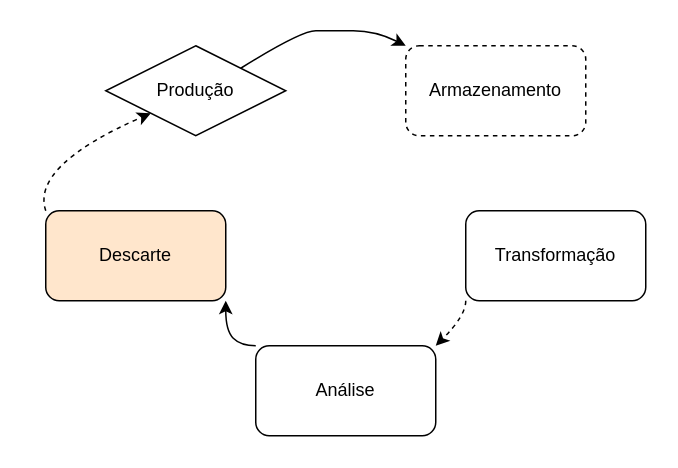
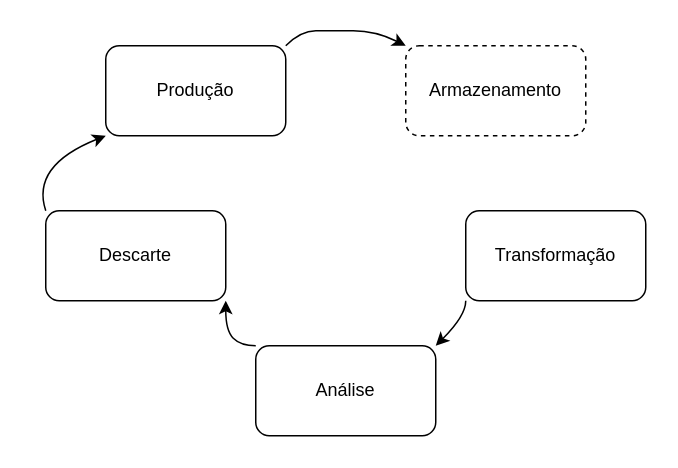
node "Produção": shape diamond -> rounded rectangle
edge "Descarte" -> "Produção": style dashed -> solid
node "Descarte": fillcolor #ffe6cc -> #ffffff
edge "Transformação" -> "Análise": style dashed -> solid
